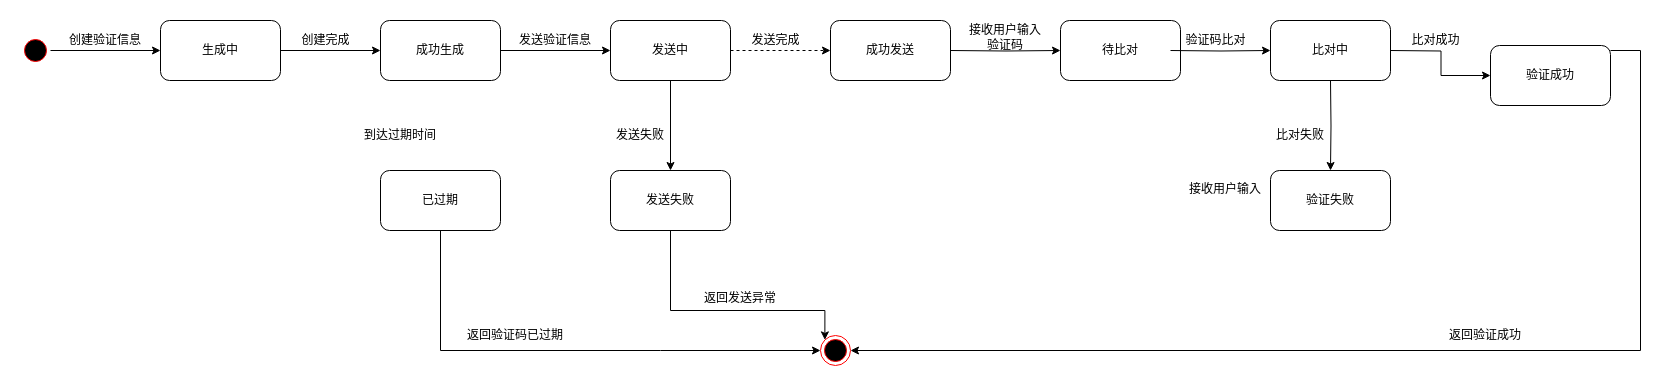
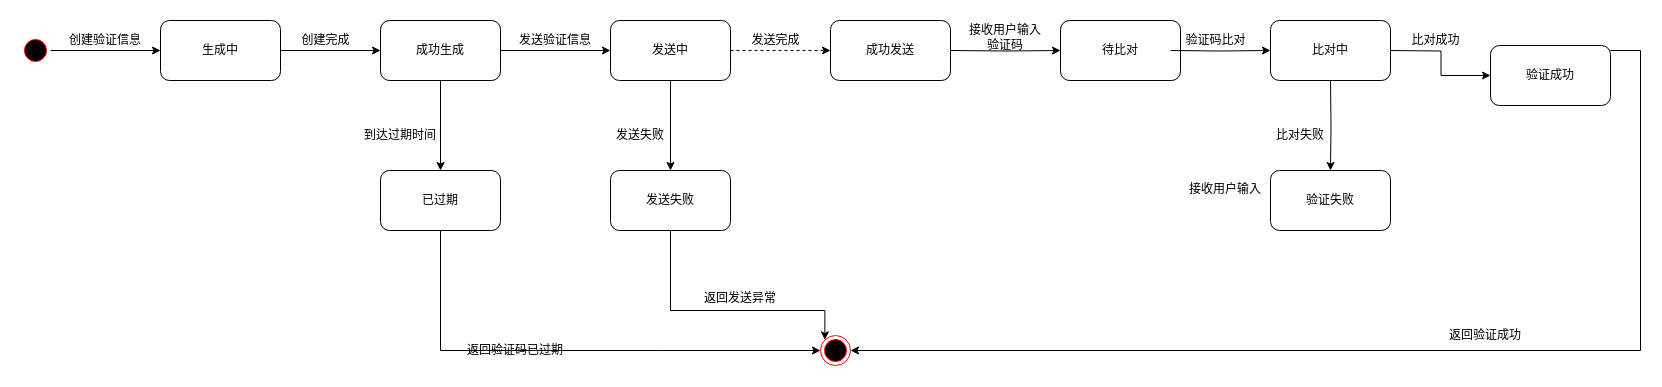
edge "成功生成" -> "已过期": added
node "返回验证码已过期": moved (516, 336) -> (516, 351)
